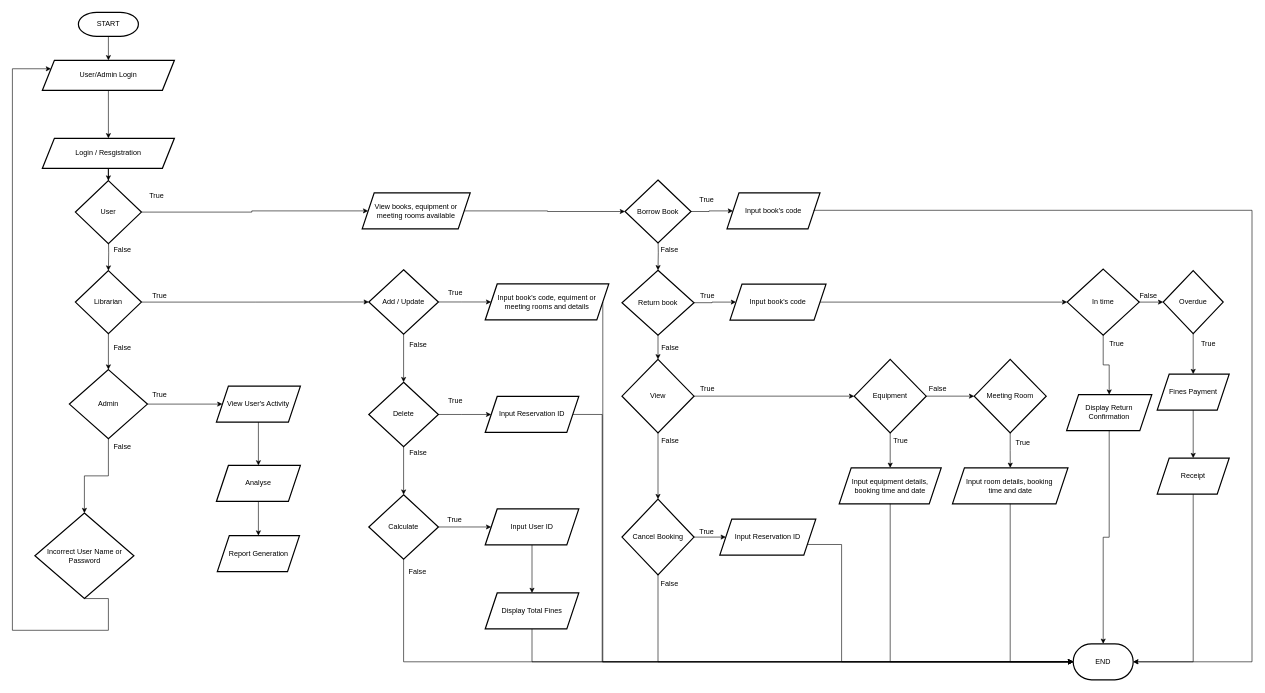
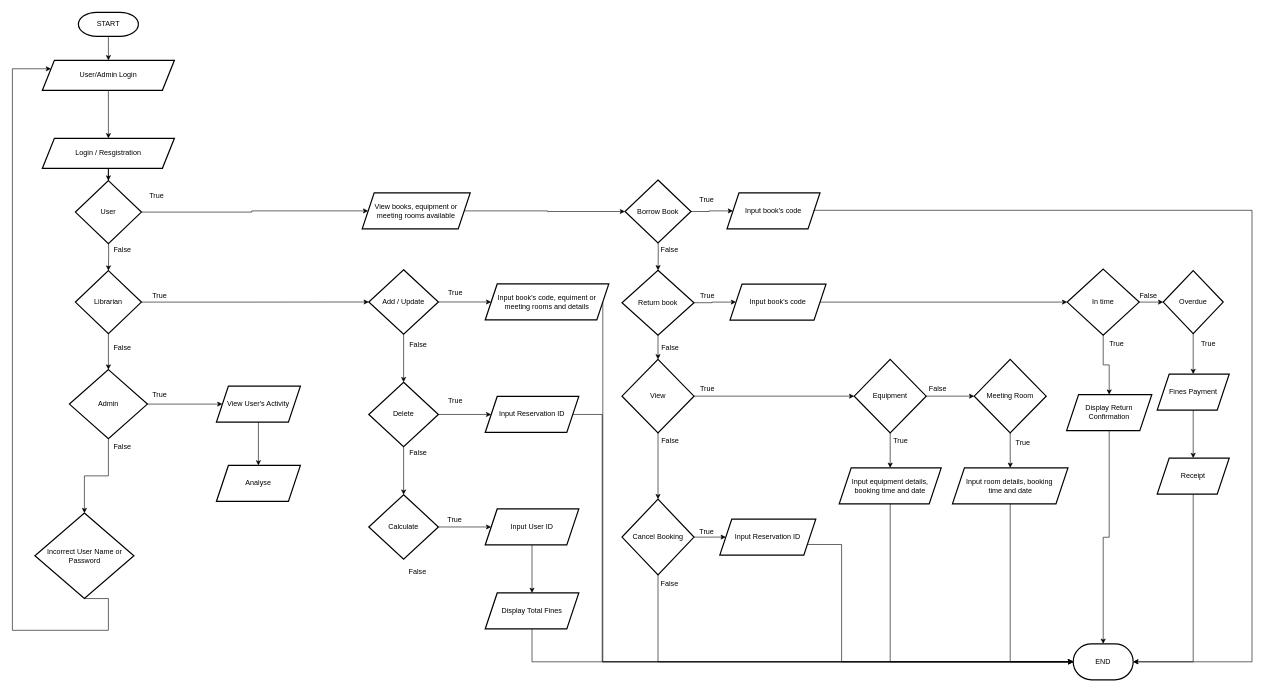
edge "Analyse" -> "Report Generation": removed
node "Report Generation": removed
edge "Calculate" -> "END": removed
